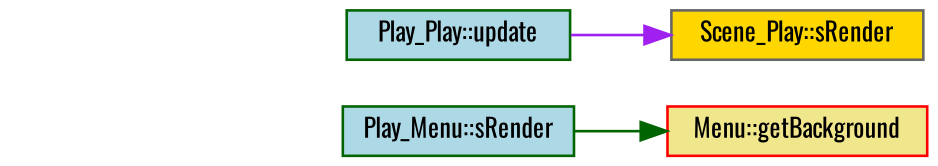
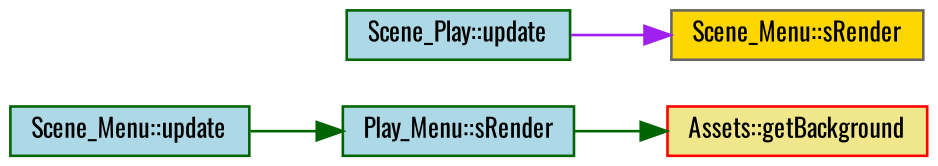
node "Play_Play::update": label "Play_Play::update" -> "Scene_Play::update"
node "Scene_Play::sRender": label "Scene_Play::sRender" -> "Scene_Menu::sRender"
node "Scene_Menu::update": added
node "Menu::getBackground": label "Menu::getBackground" -> "Assets::getBackground"
